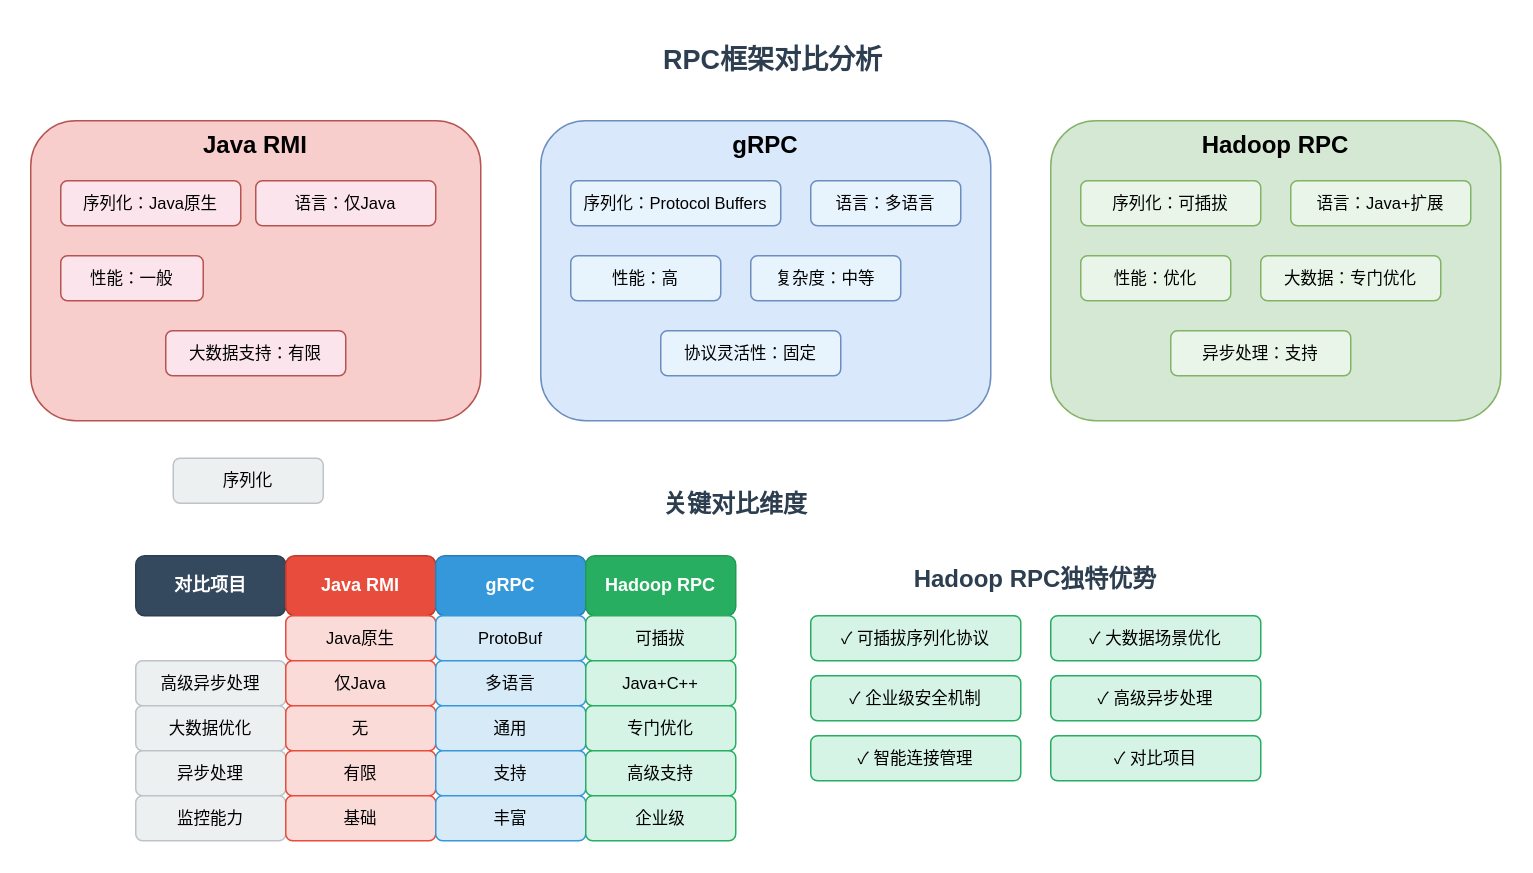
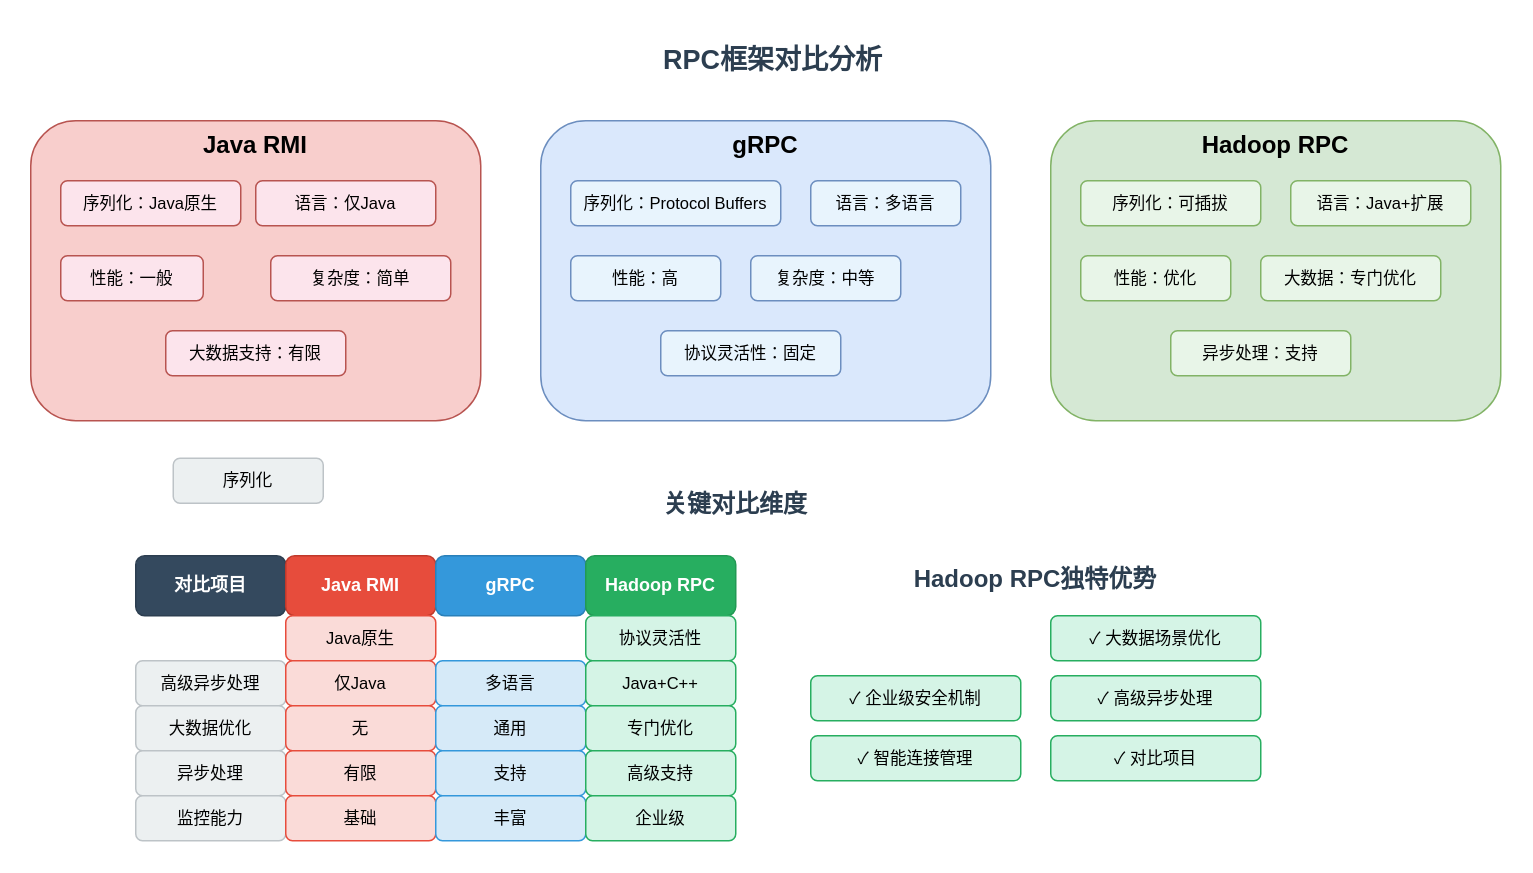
node "复杂度：简单": added
node "ProtoBuf": removed
node "可插拔": label "可插拔" -> "协议灵活性"
node "✓ 可插拔序列化协议": removed
